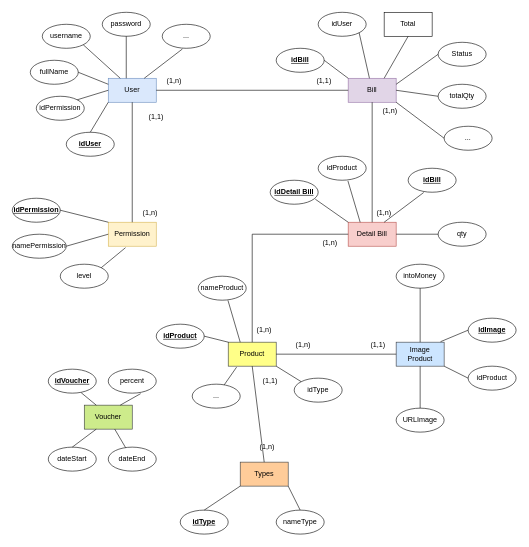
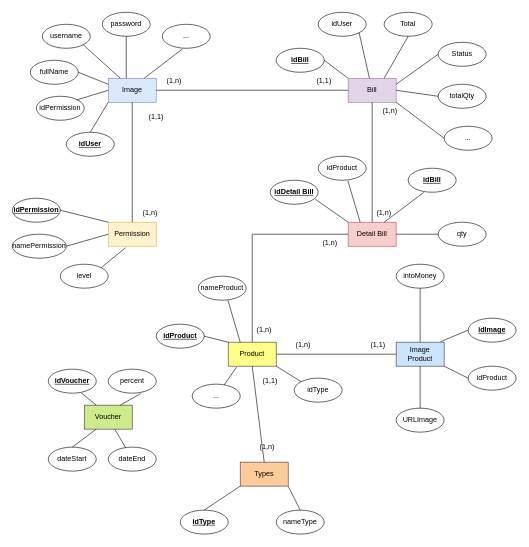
node "Total": shape rectangle -> ellipse
node "User": label "User" -> "Image"
